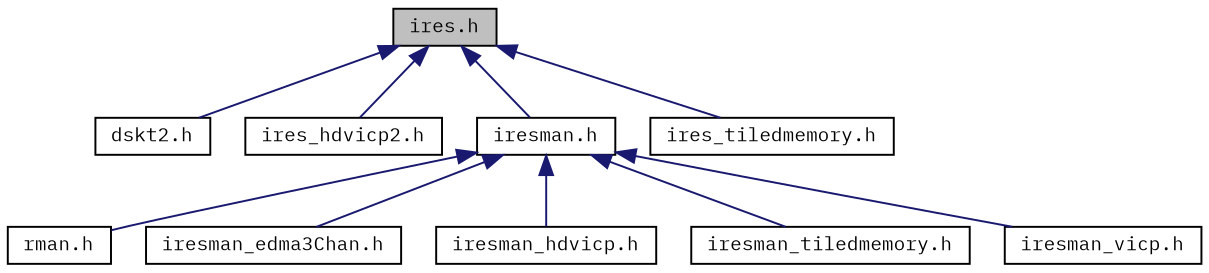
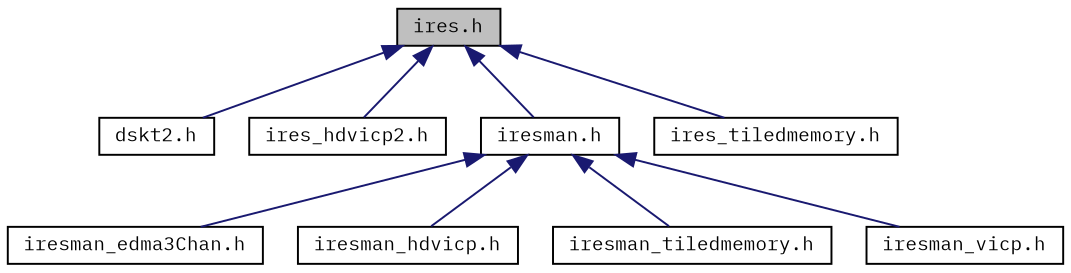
node "rman.h": removed
